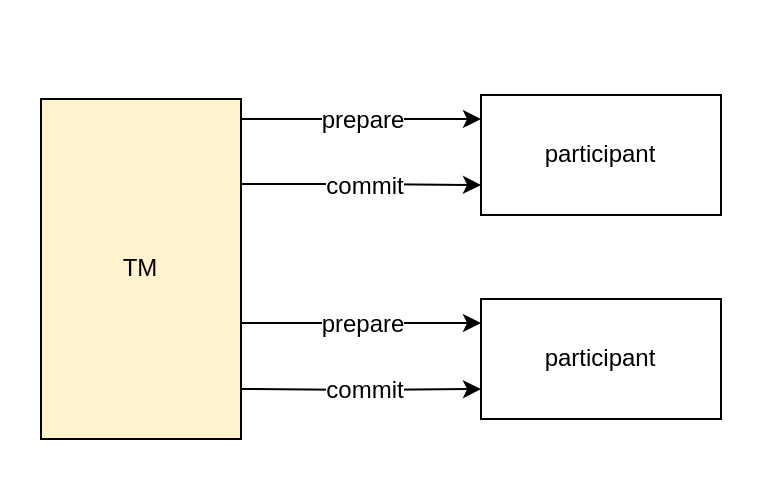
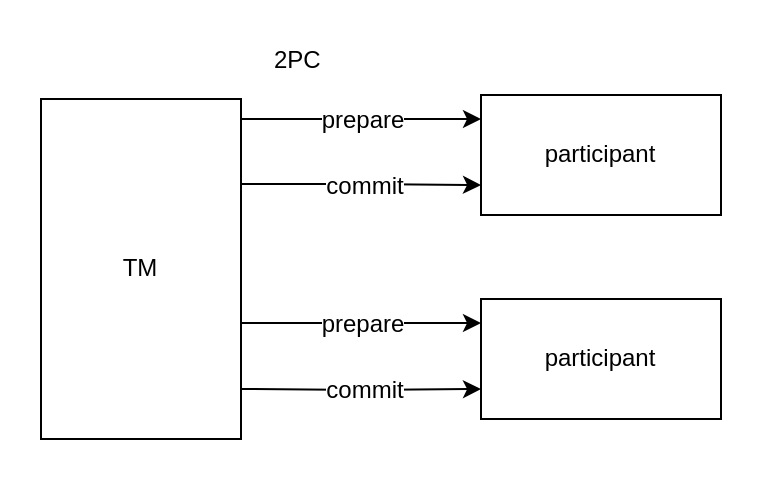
node "2PC": added
node "TM": fillcolor #fff2cc -> #ffffff
